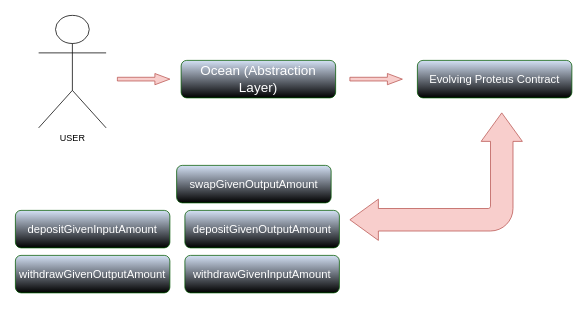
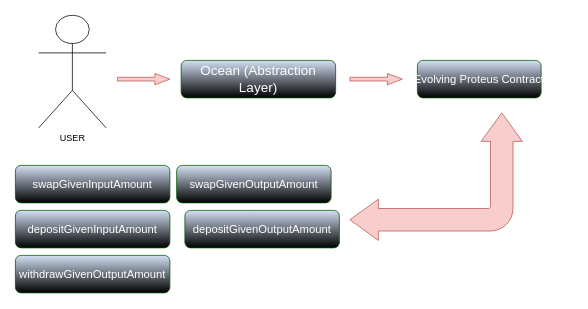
node "Evolving Proteus Contract": size 155x38 -> 124x38
node "swapGivenInputAmount": added
node "withdrawGivenInputAmount": removed
